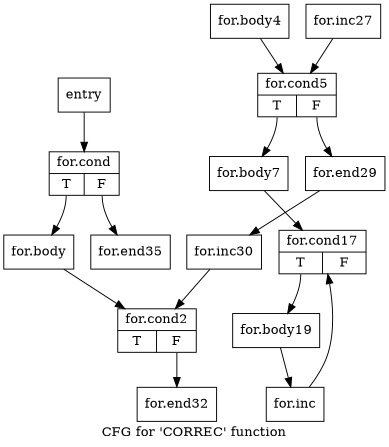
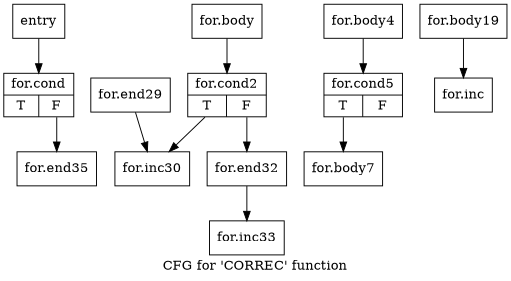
node "for.inc27": removed
edge "for.cond5" -> "for.end29": removed
edge "for.cond" -> "for.body": removed
node "for.inc33": added
node "for.cond17": removed
edge "for.inc30" -> "for.cond2": reversed
